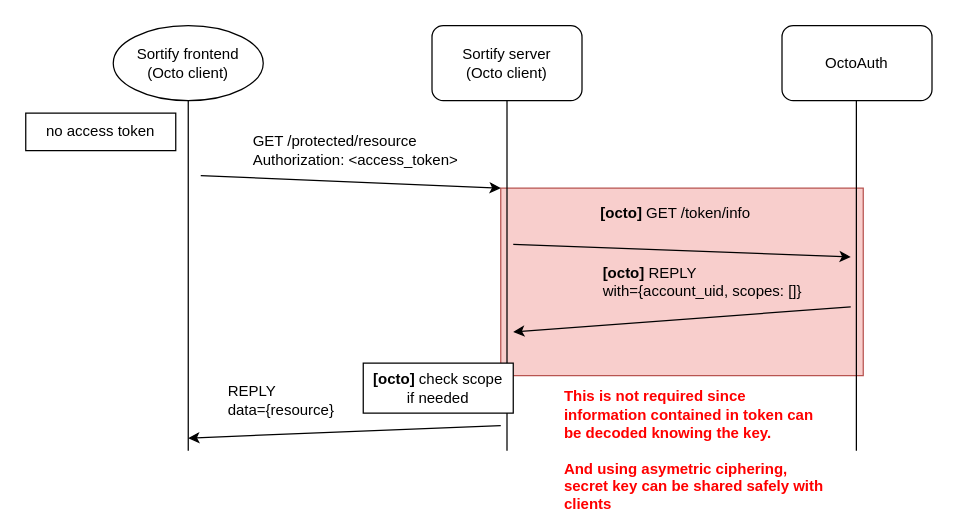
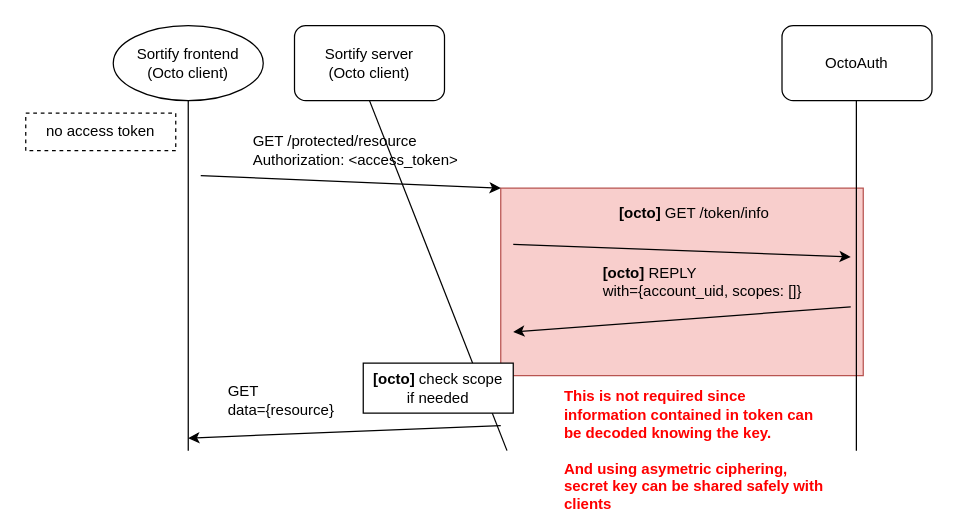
node "Sortify server (Octo client)": moved (507, 63) -> (369, 63)
node "no access token": style solid -> dashed
node "[octo] GET /token/info": moved (676, 213) -> (694, 213)
node "REPLY data={resource}": label "REPLY data={resource}" -> "GET data={resource}"
